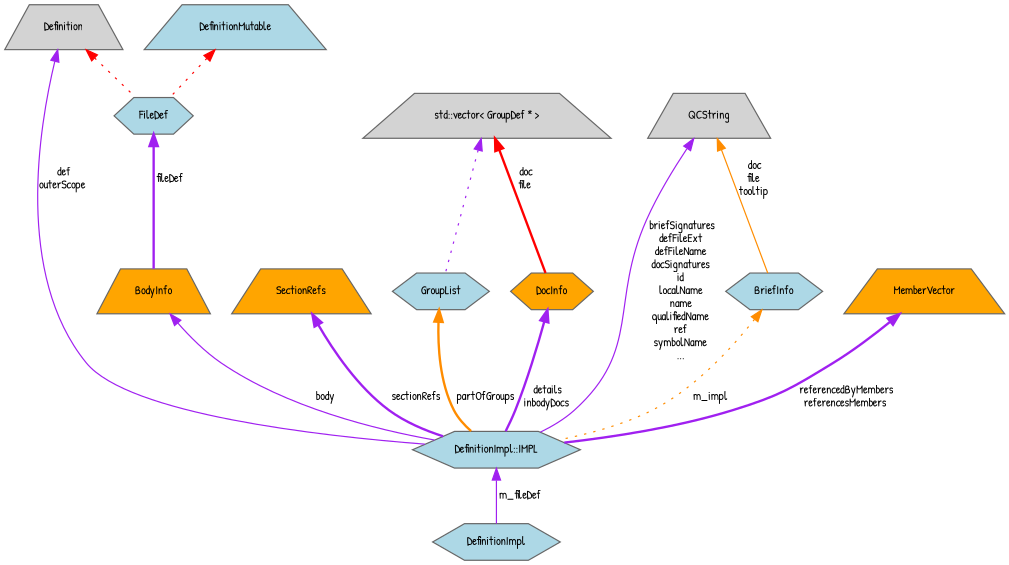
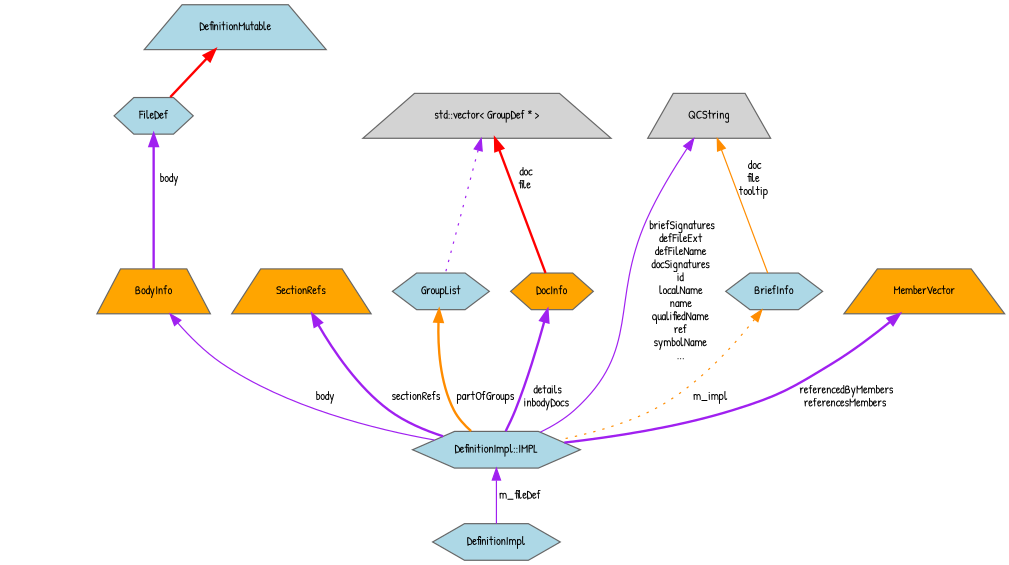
node "Definition": removed
edge "FileDef" -> "DefinitionMutable": style dotted -> bold
edge "BodyInfo" -> "FileDef": label " fileDef" -> " body"
